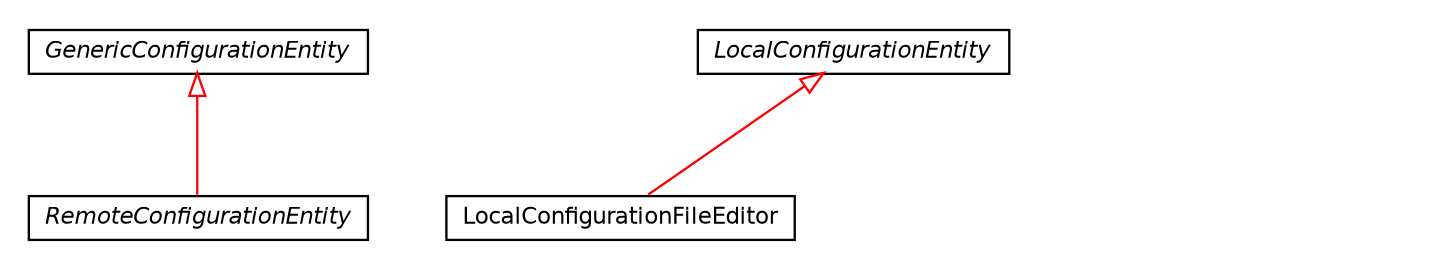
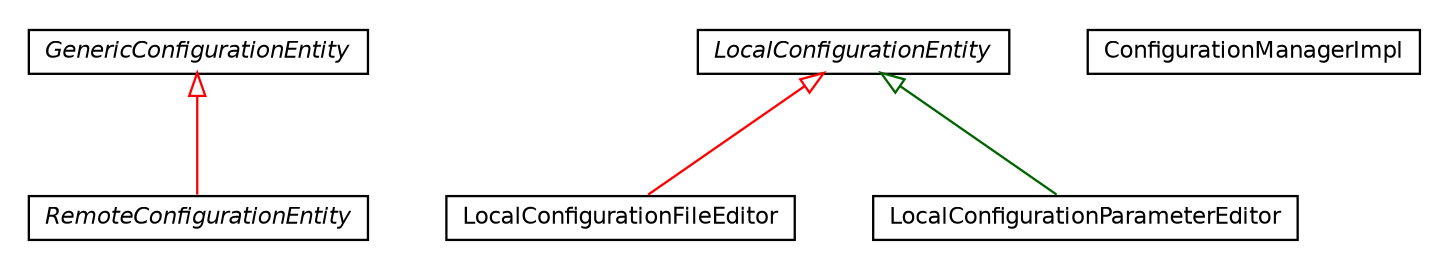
node "ConfigurationManagerImpl": added
node "LocalConfigurationParameterEditor": added
